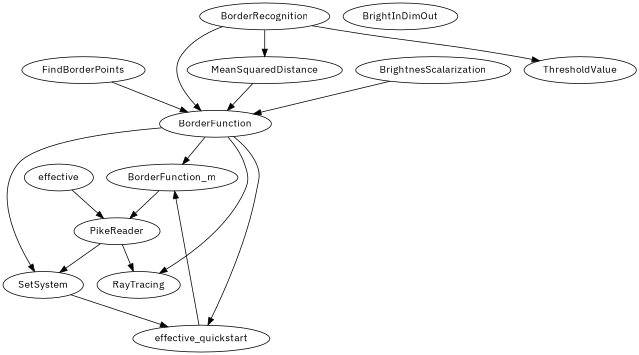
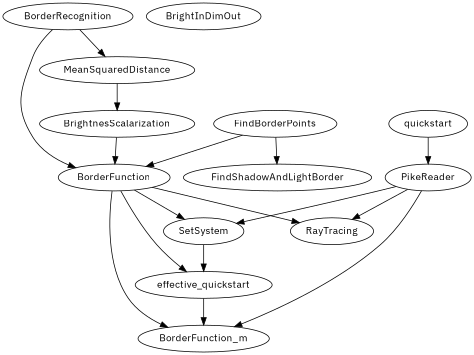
node "ThresholdValue": removed
edge "MeanSquaredDistance" -> "BorderFunction": now "MeanSquaredDistance" -> "BrightnesScalarization"
node "effective": label "effective" -> "quickstart"
node "FindShadowAndLightBorder": added
edge "BorderFunction_m" -> "PikeReader": reversed
